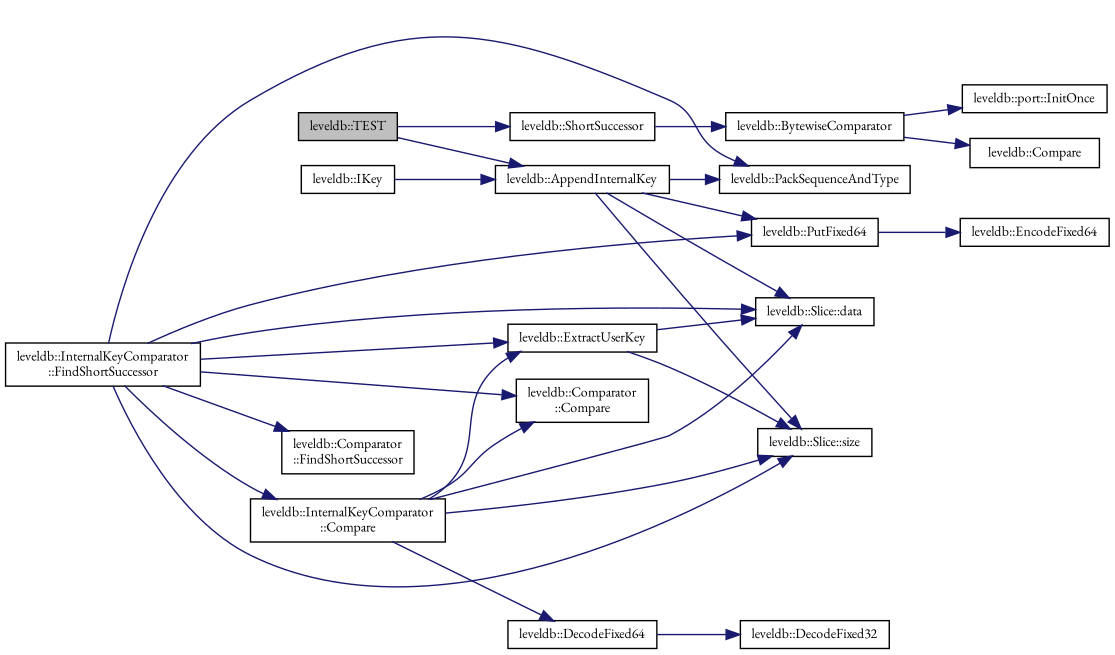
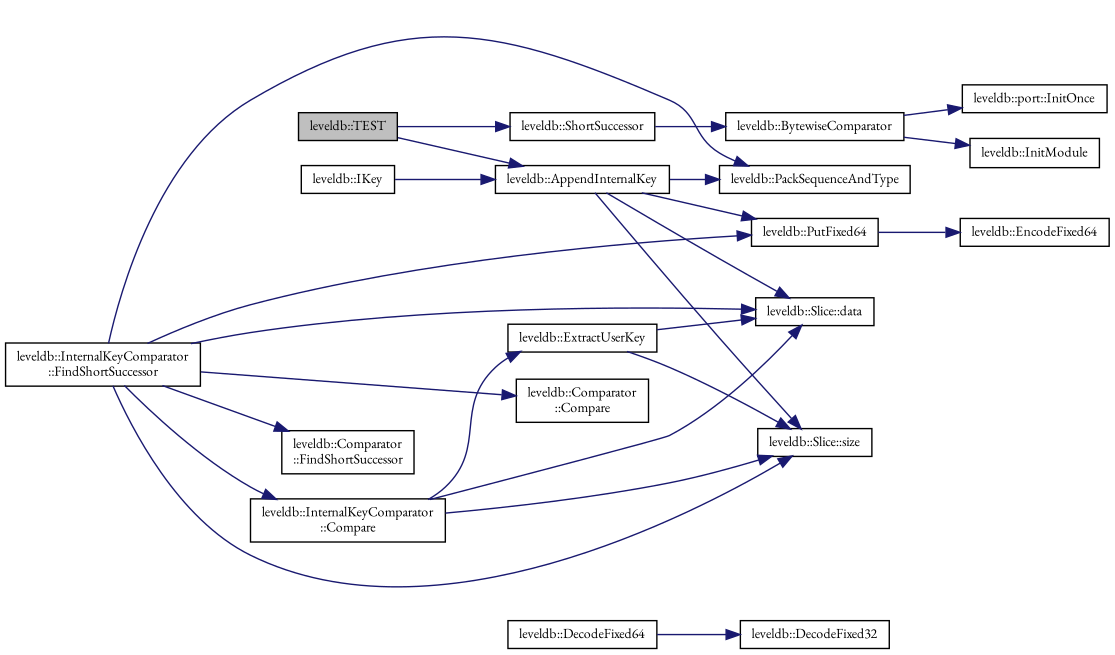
node "leveldb::Compare": label "leveldb::Compare" -> "leveldb::InitModule"
edge "leveldb::InternalKeyComparator ::FindShortSuccessor" -> "leveldb::ExtractUserKey": removed
edge "leveldb::InternalKeyComparator ::Compare" -> "leveldb::Comparator ::Compare": removed
edge "leveldb::InternalKeyComparator ::Compare" -> "leveldb::DecodeFixed64": removed
